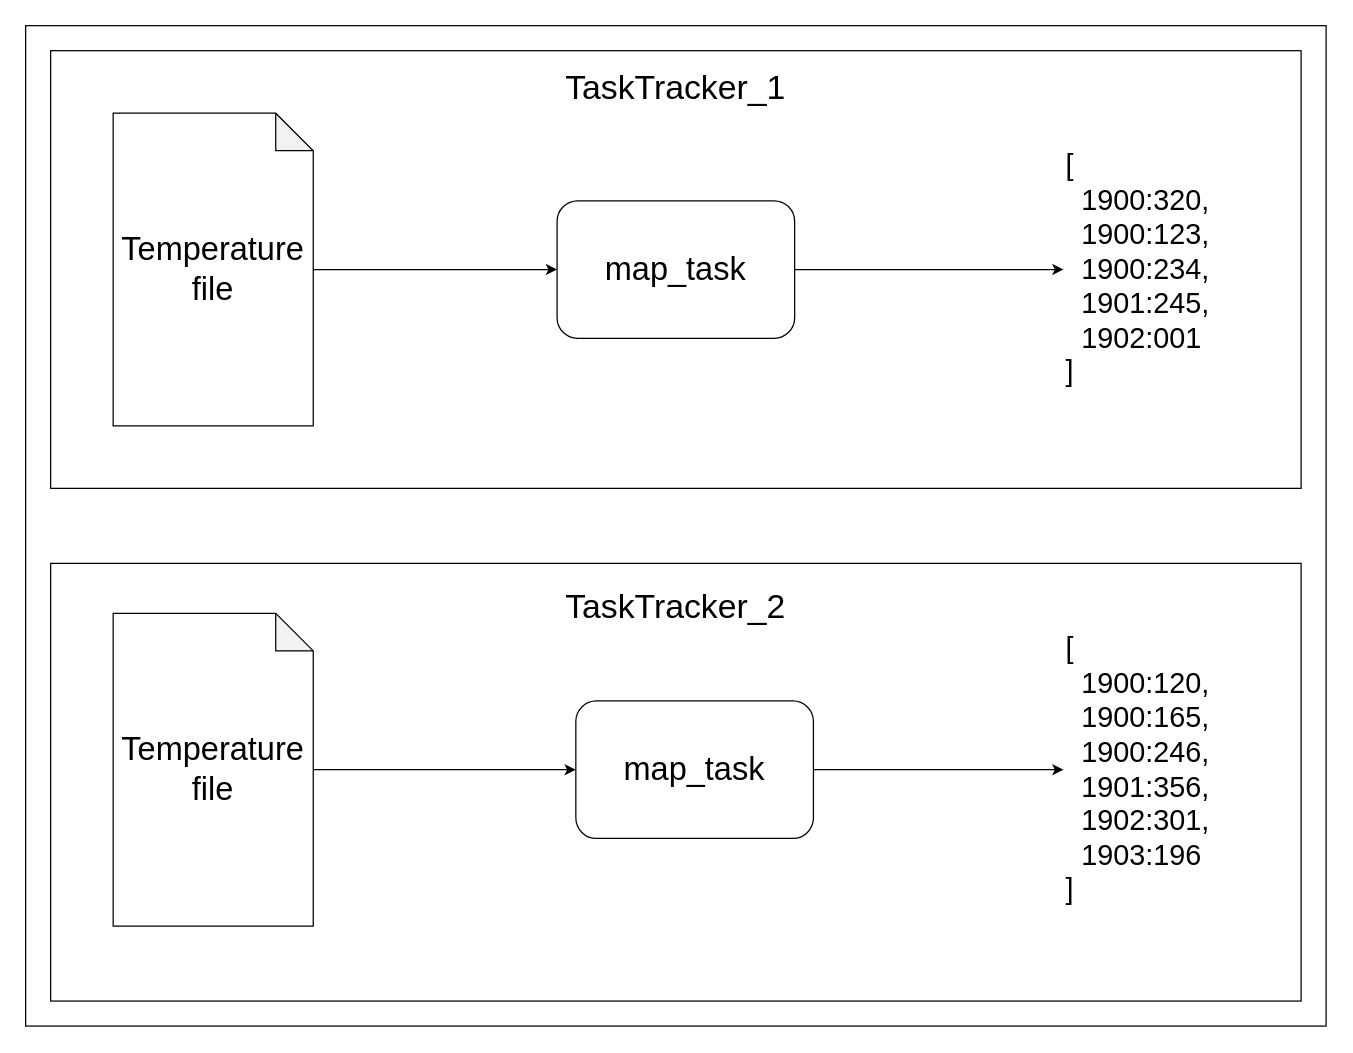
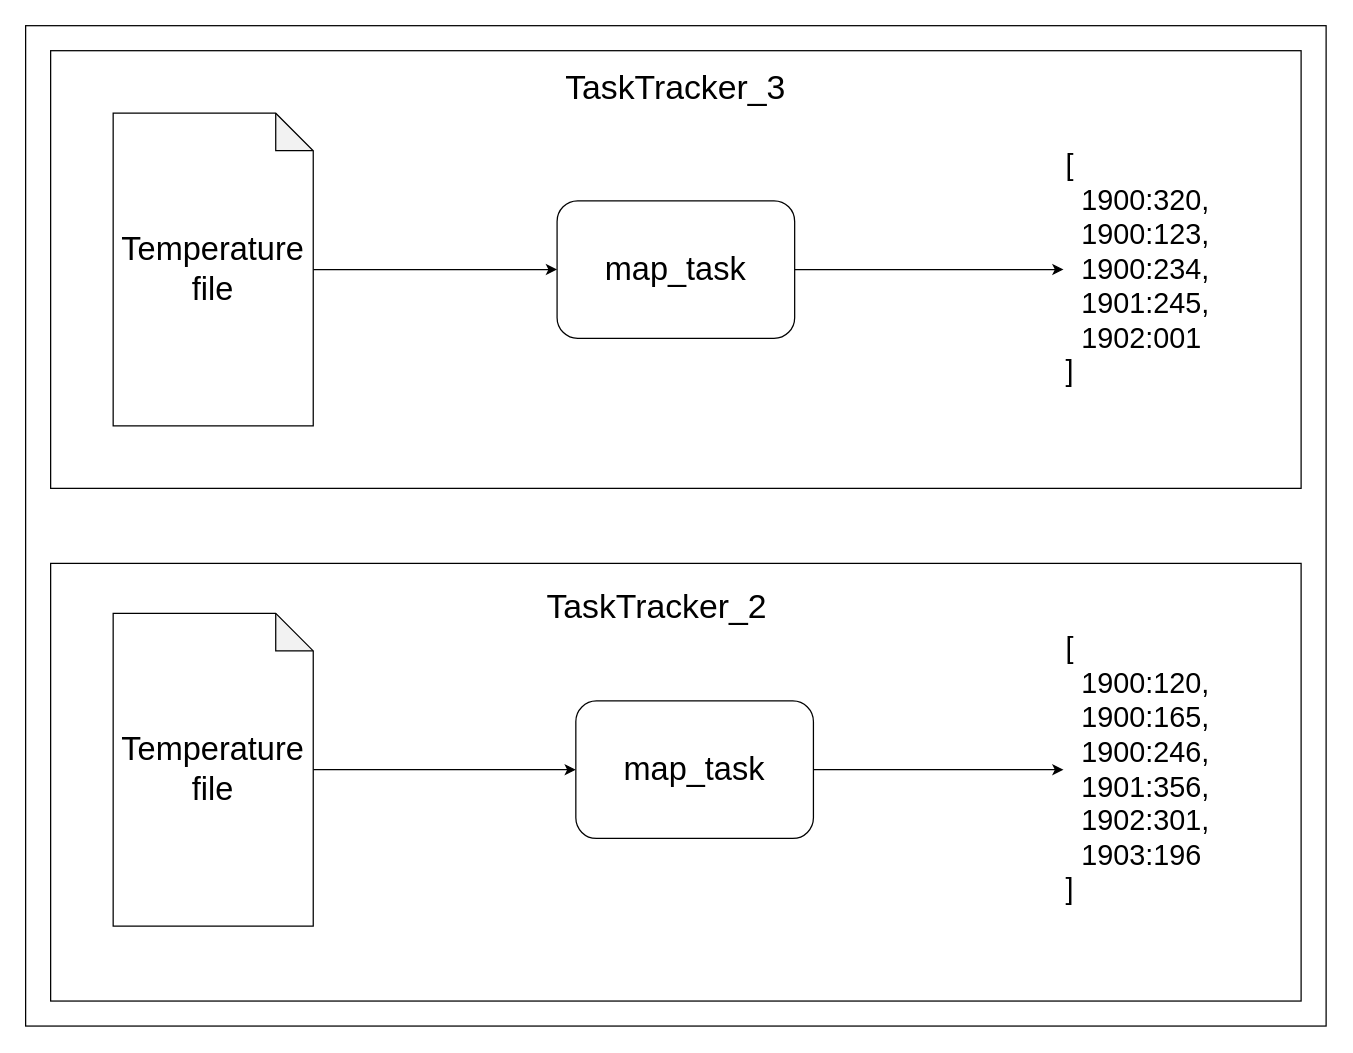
node "TaskTracker_1": label "TaskTracker_1" -> "TaskTracker_3"
node "TaskTracker_2": moved (676, 607) -> (657, 607)
